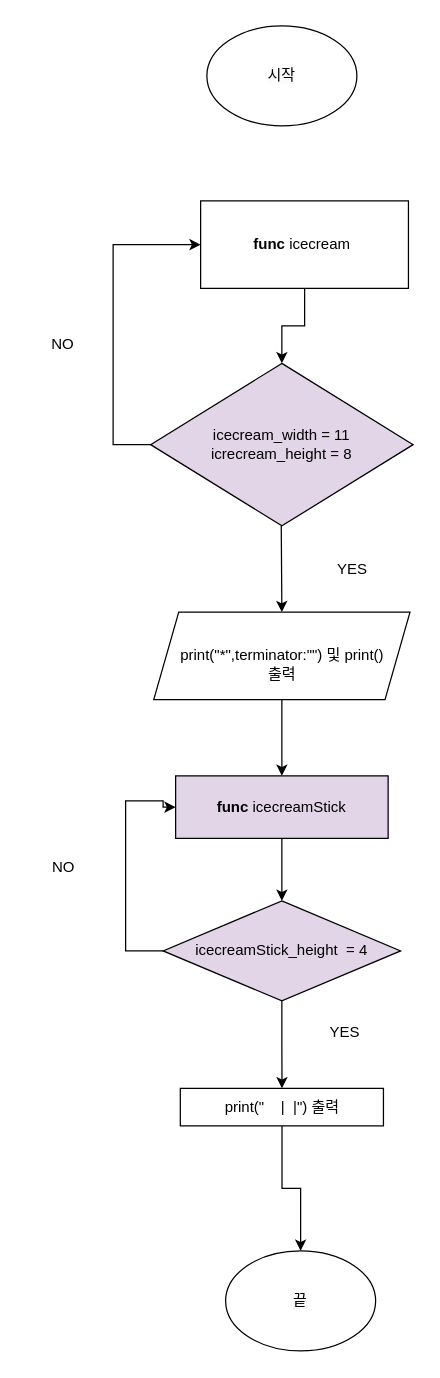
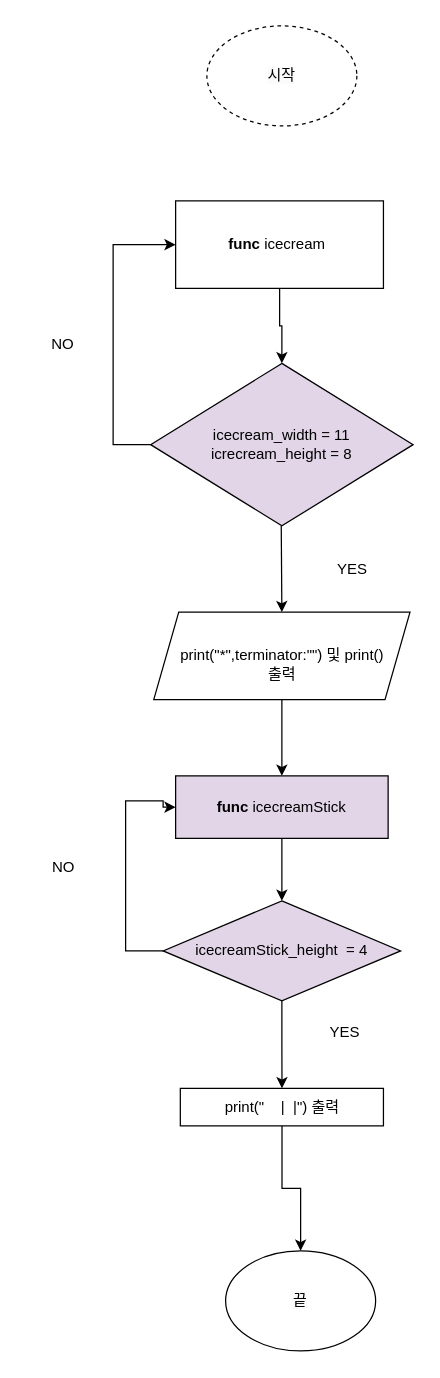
node "시작": style solid -> dashed
node "func icecream": moved (305, 244) -> (280, 244)
